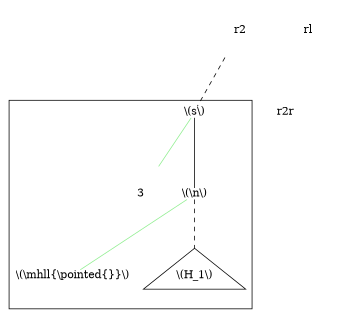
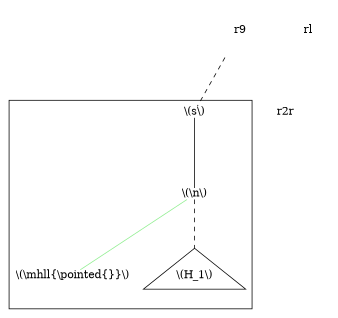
node "r2": label "r2" -> "r9"
node "3": removed
